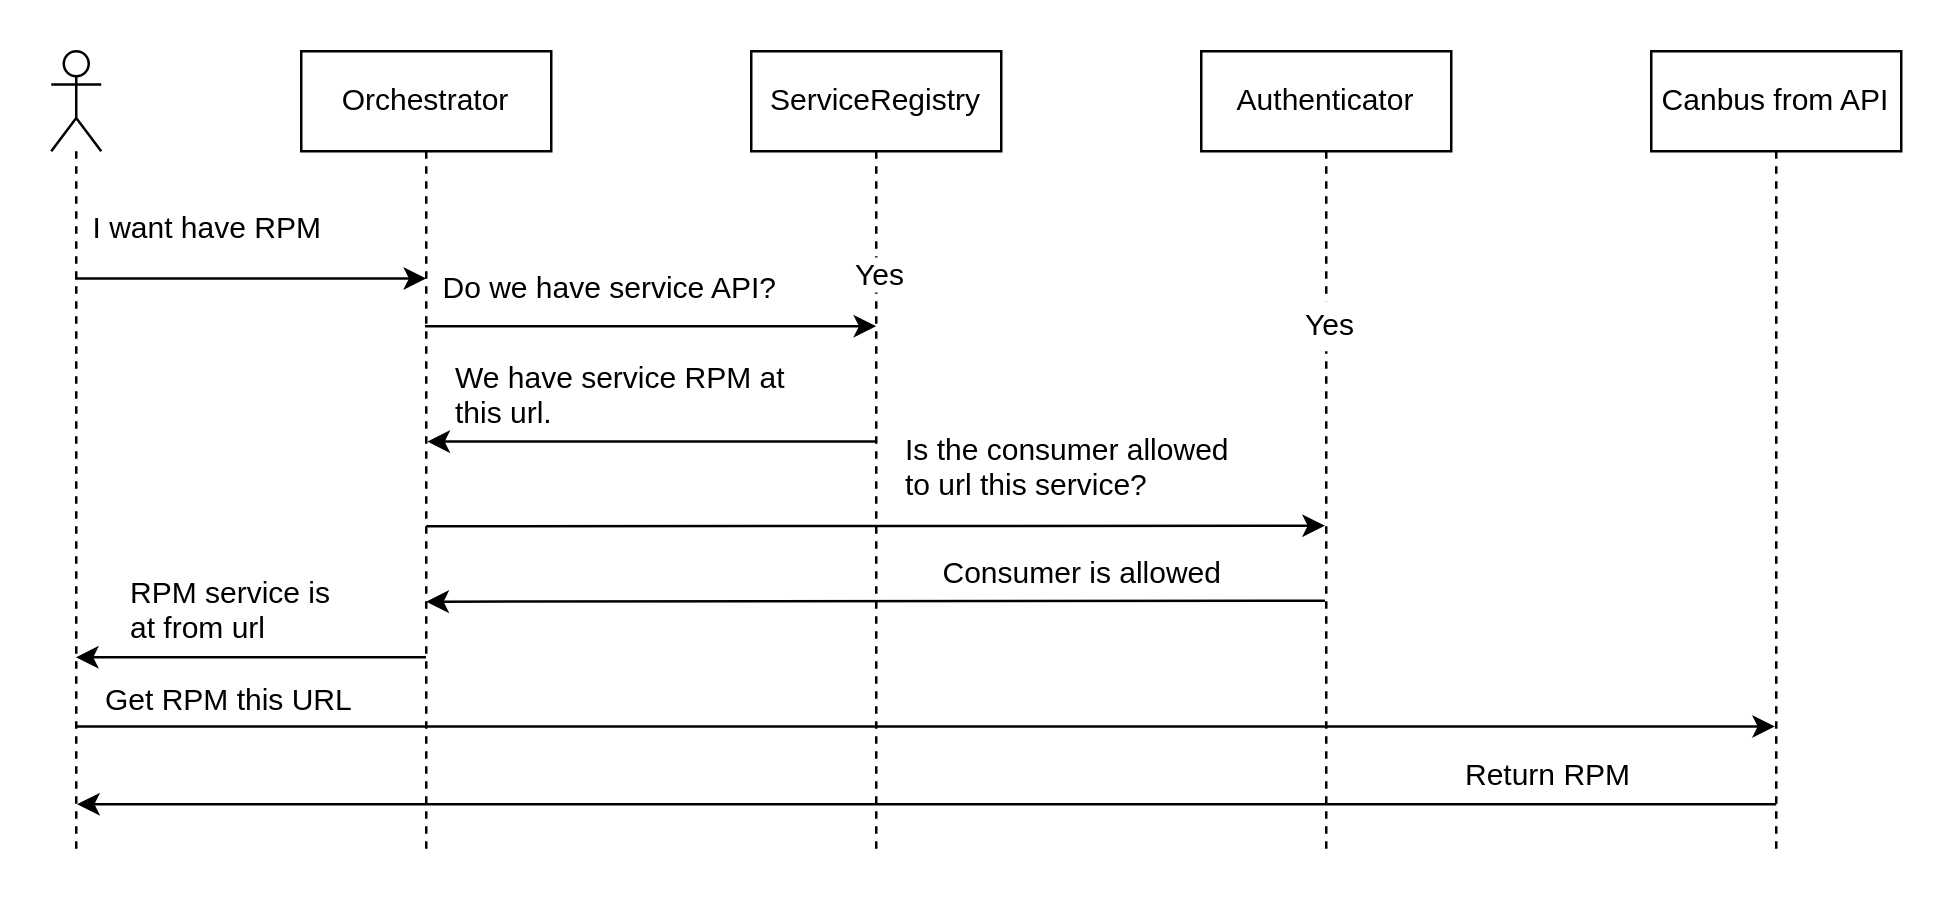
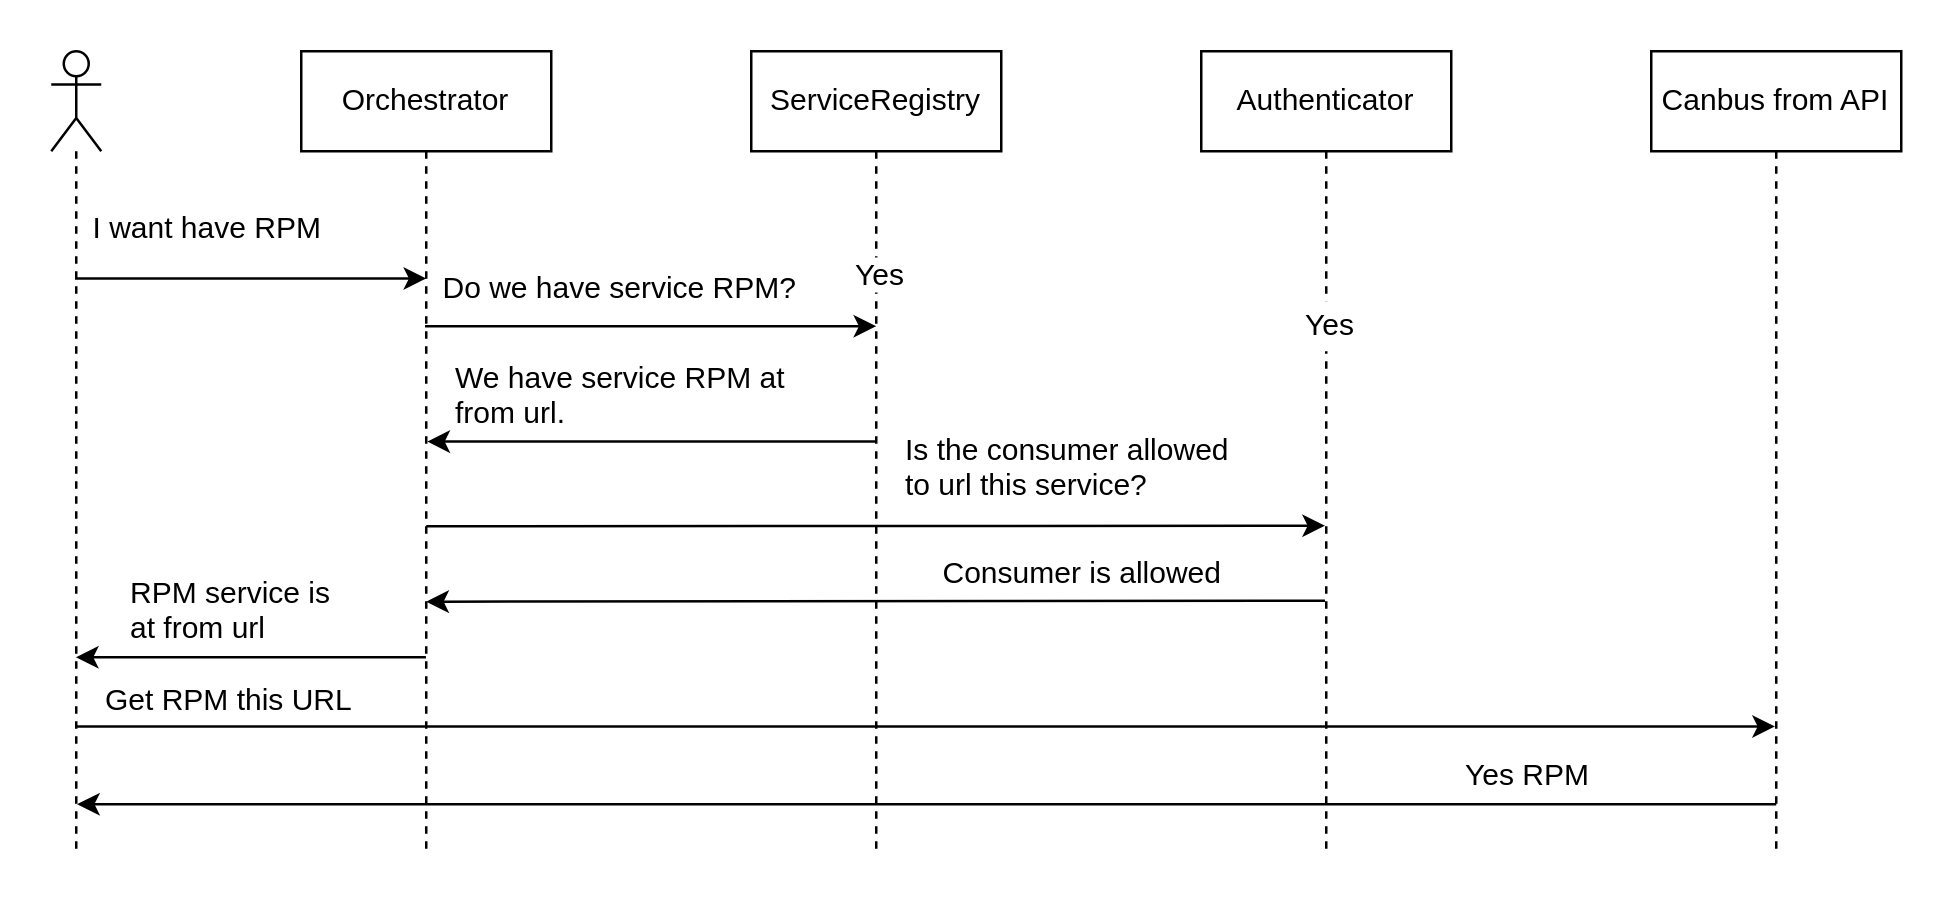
node "Do we have service API?": label "Do we have service API?" -> "Do we have service RPM?"
node "We have service RPM at this url.": label "We have service RPM at this url." -> "We have service RPM at from url."
node "Return RPM": label "Return RPM" -> "Yes RPM"
